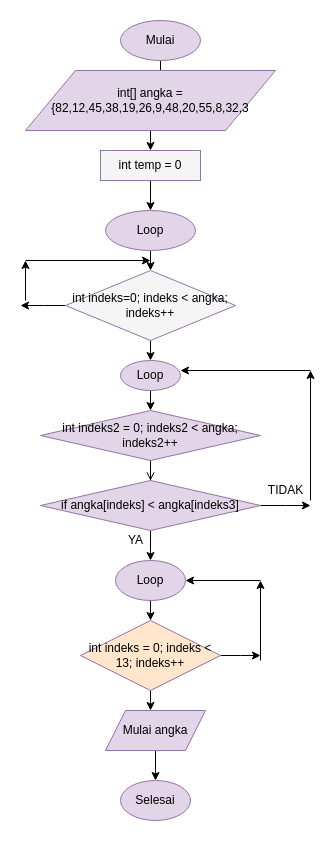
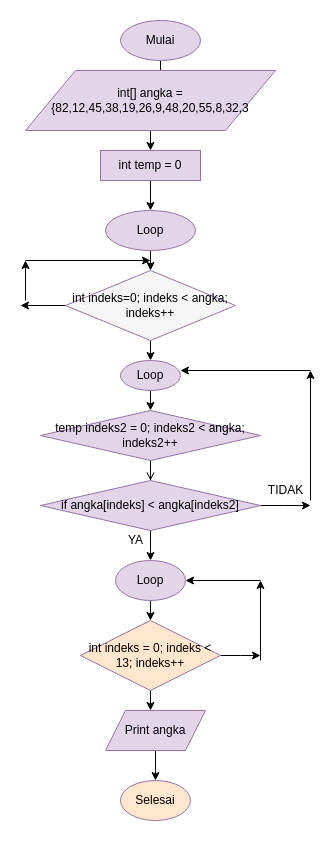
node "int temp = 0": fillcolor #f5f5f5 -> #e1d5e7
node "int indeks2 = 0; indeks2 < angka; indeks2++": label "int indeks2 = 0; indeks2 < angka; indeks2++" -> "temp indeks2 = 0; indeks2 < angka; indeks2++"
node "if angka[indeks] < angka[indeks3]": label "if angka[indeks] < angka[indeks3]" -> "if angka[indeks] < angka[indeks2]"
node "Mulai angka": label "Mulai angka" -> "Print angka"
node "Selesai": fillcolor #e1d5e7 -> #ffe6cc
